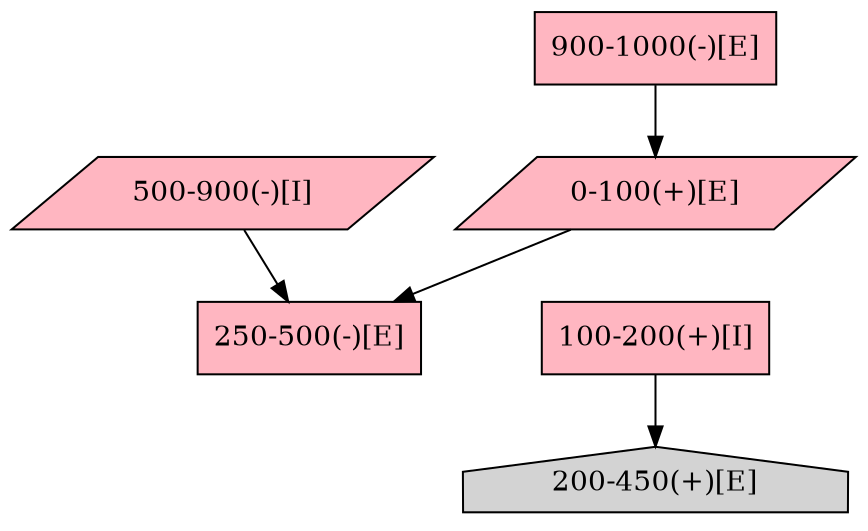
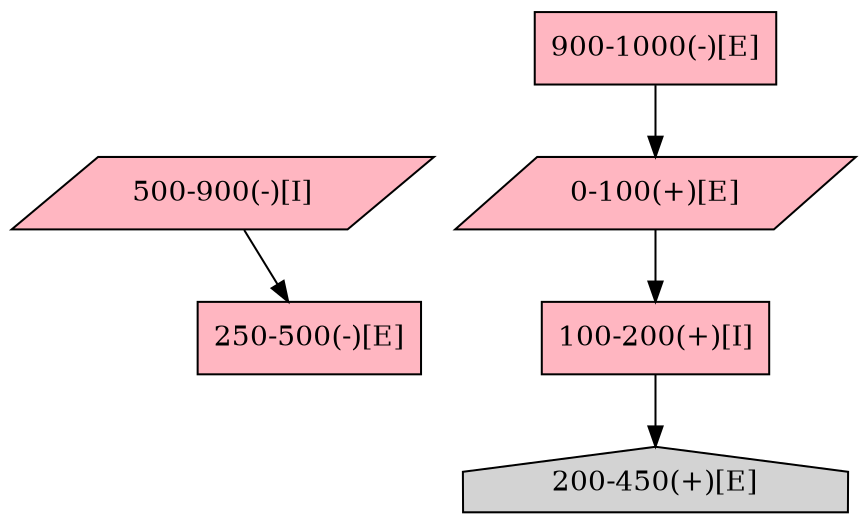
edge "0-100(+)[E]" -> "250-500(-)[E]": now "0-100(+)[E]" -> "100-200(+)[I]"
